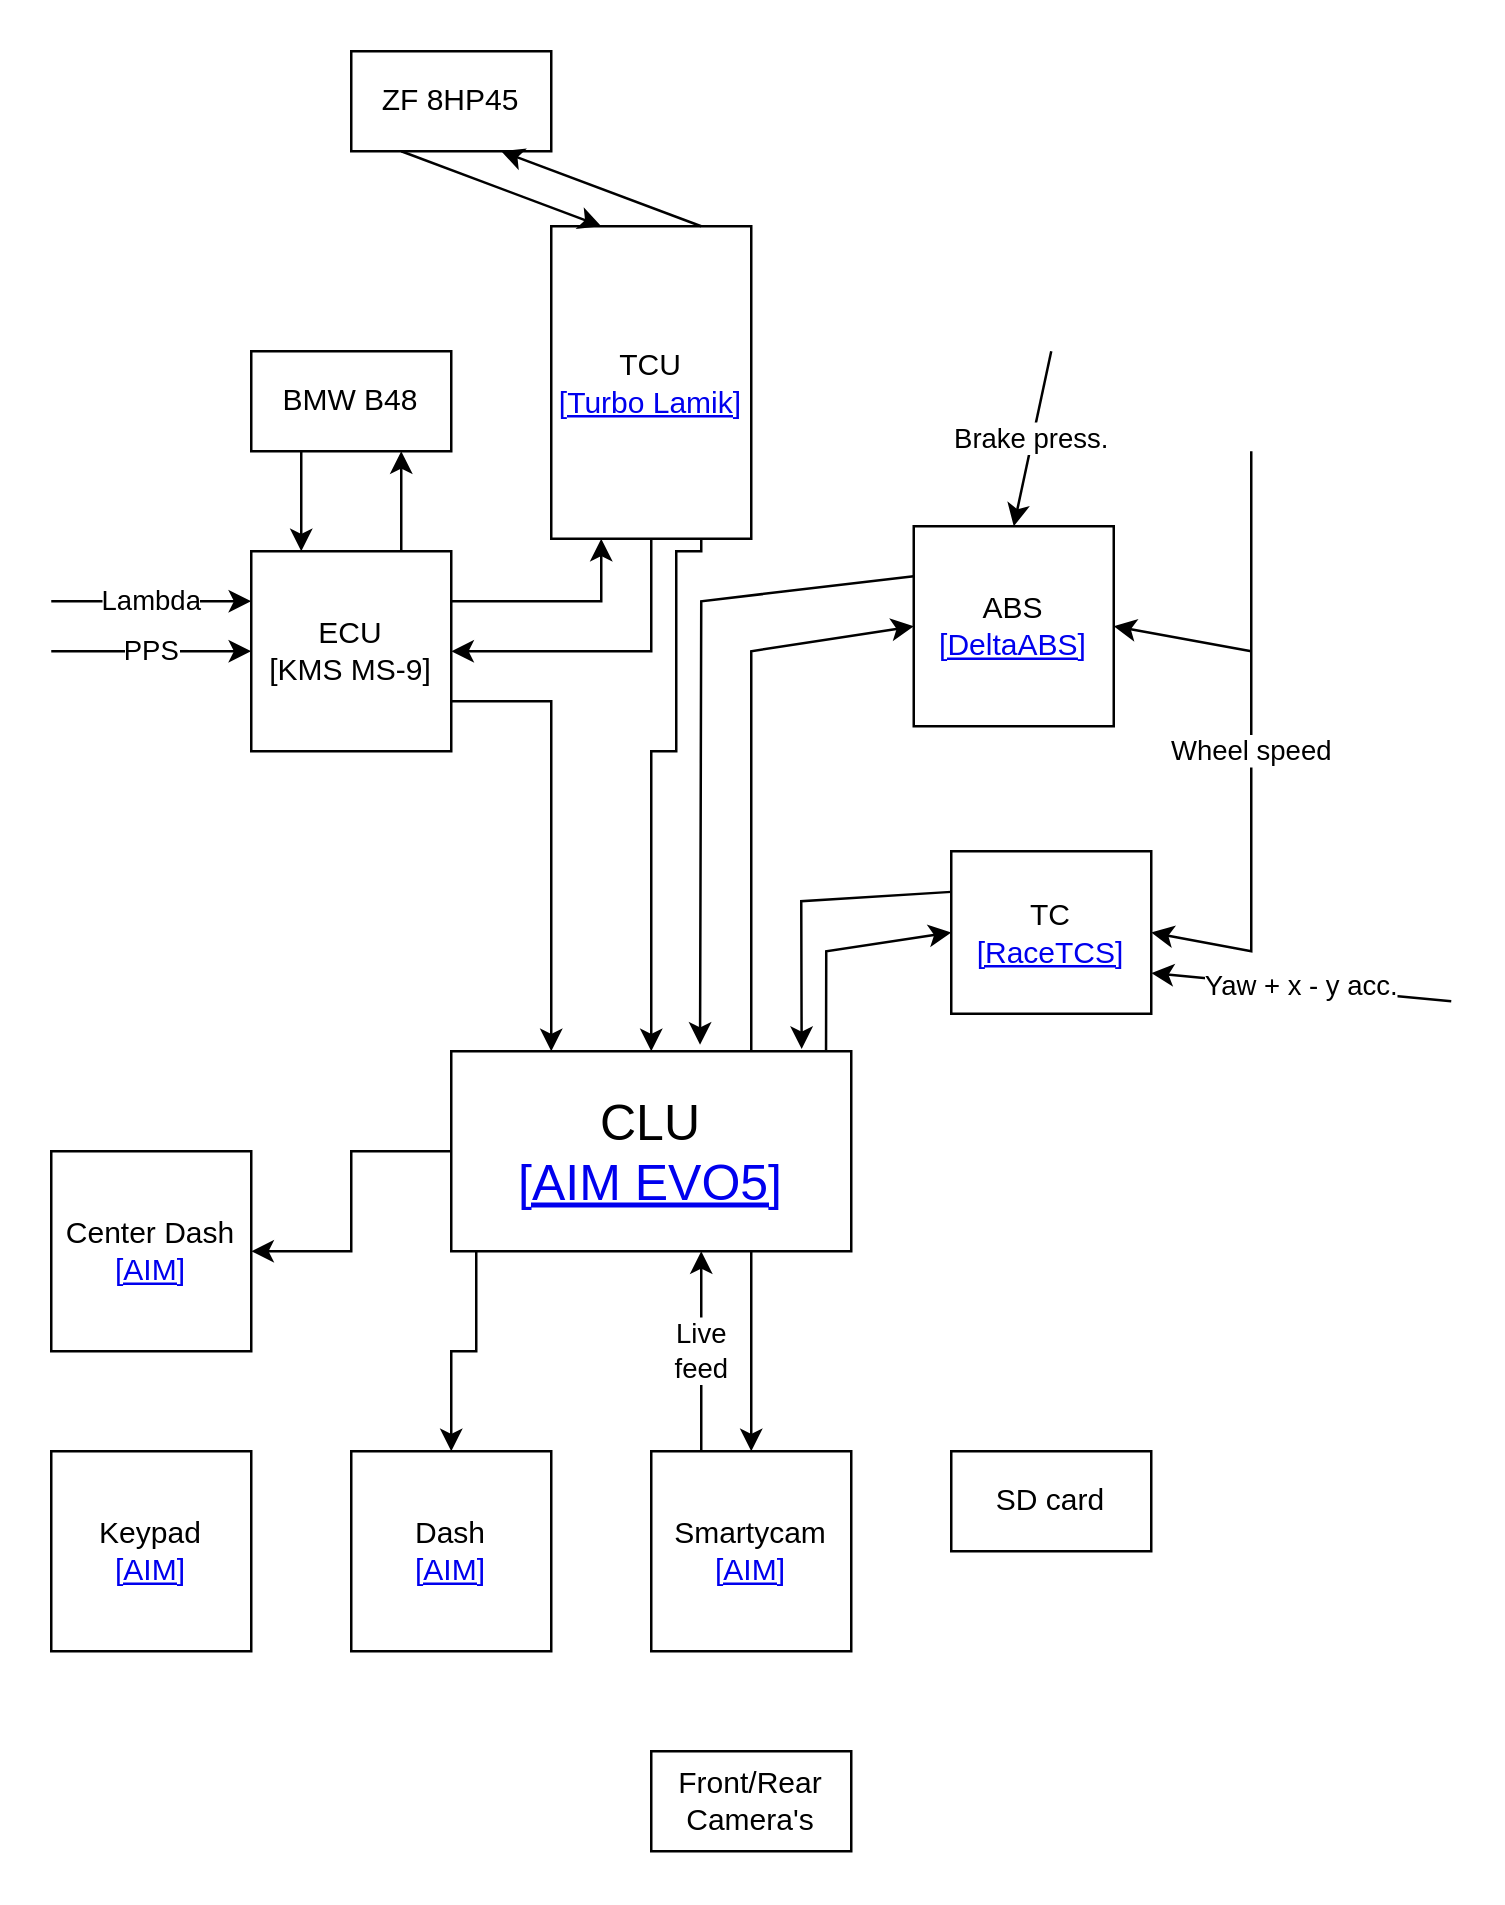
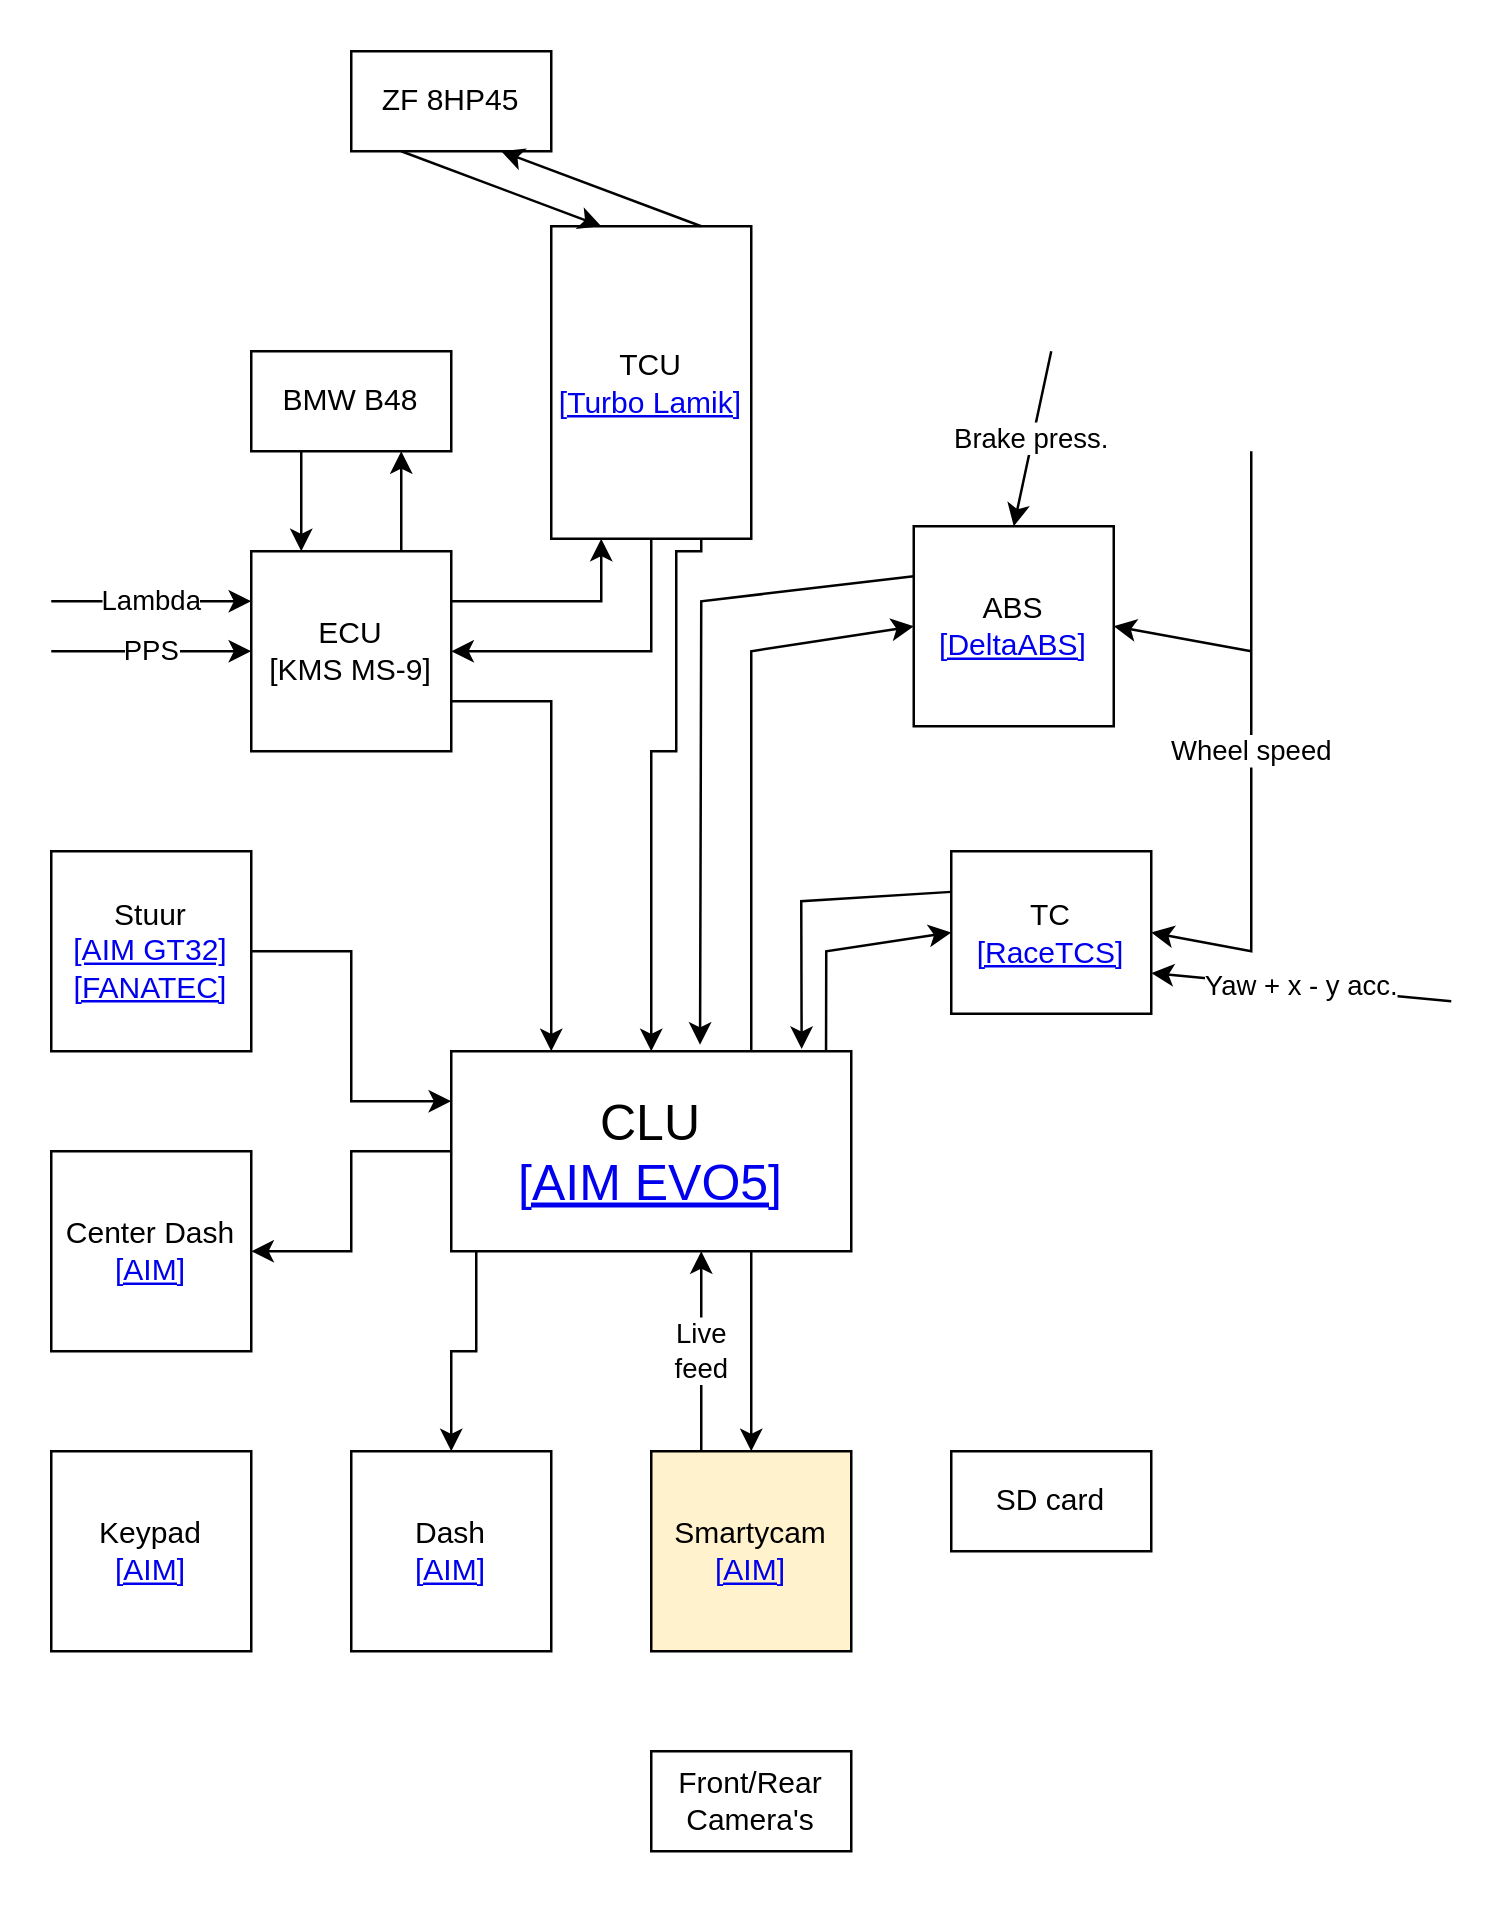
node "Stuur [AIM GT32] [FANATEC]": added
edge "Stuur [AIM GT32] [FANATEC]" -> "CLU [AIM EVO5]": added
node "Smartycam [AIM]": fillcolor #ffffff -> #fff2cc
